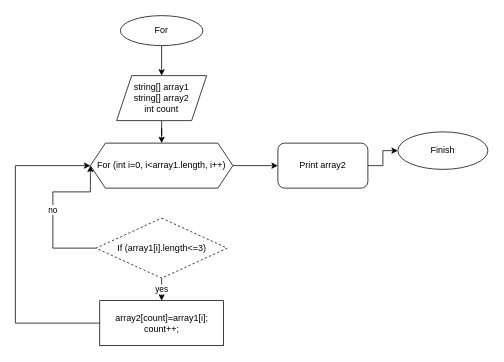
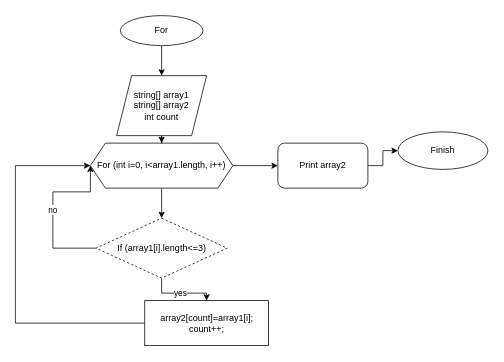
node "string[] array1 string[] array2 int count": size 90x45 -> 90x60
edge "For (int i=0, i<array1.length, i++)" -> "If (array1[i].length<=3)": added
node "array2[count]=array1[i]; count++;": moved (162, 323) -> (207, 323)
